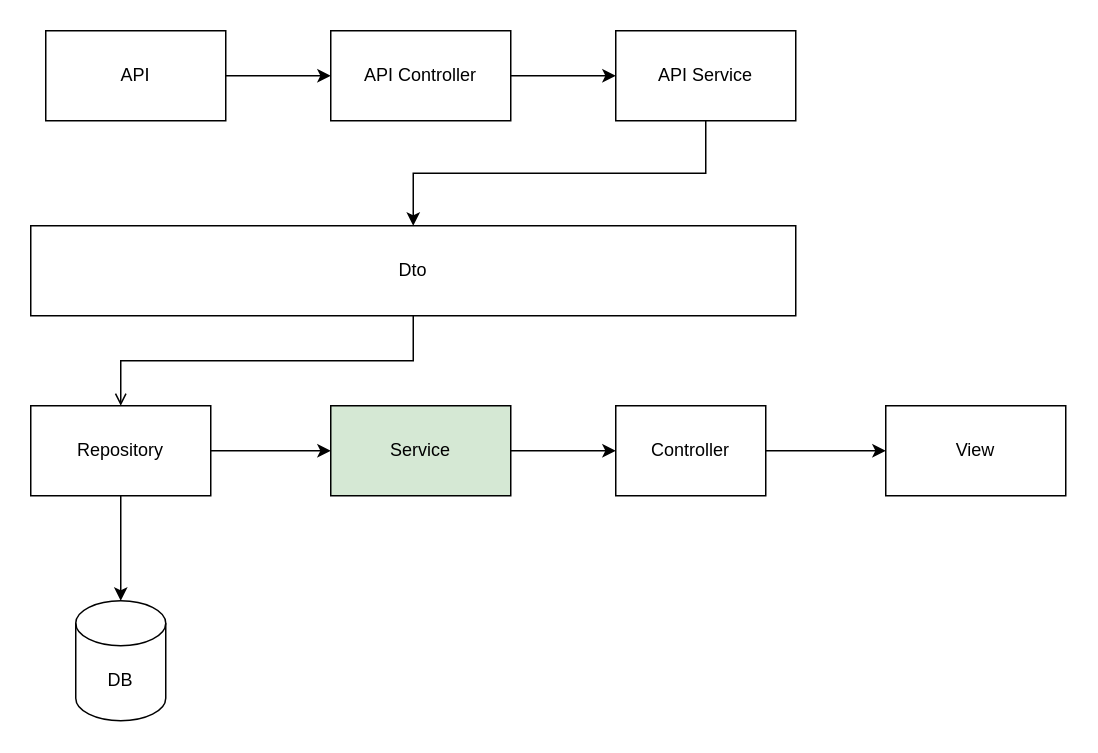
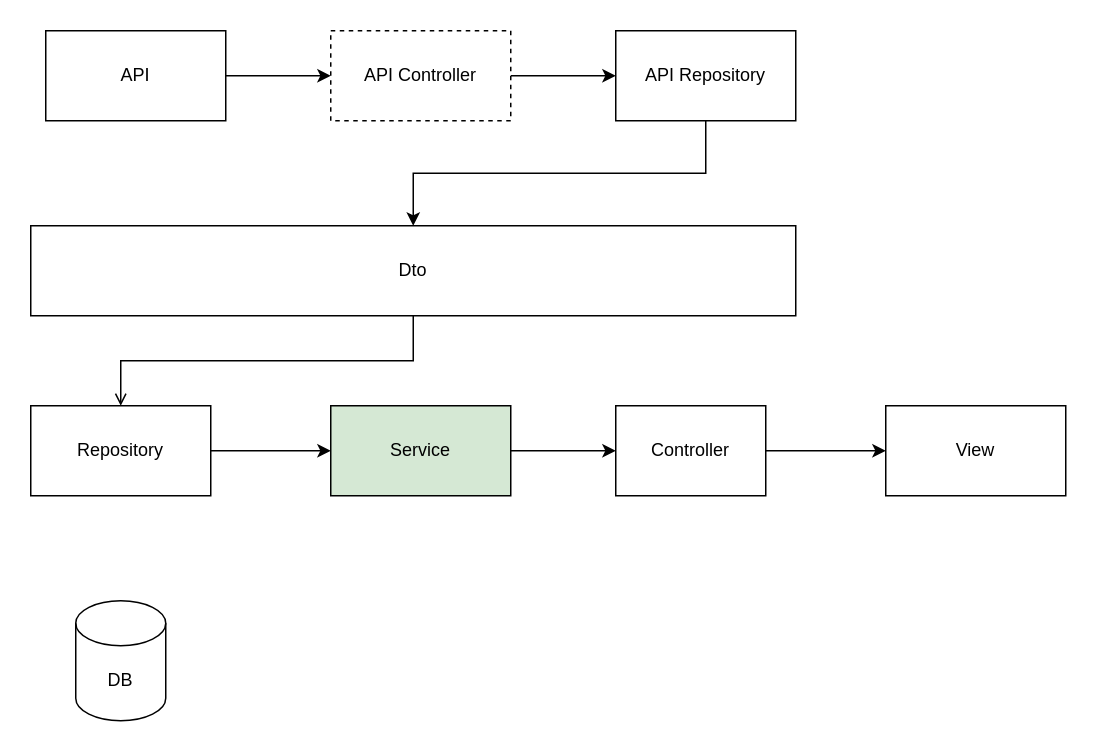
node "API Controller": style solid -> dashed
node "API Service": label "API Service" -> "API Repository"
edge "Repository" -> "DB": removed
